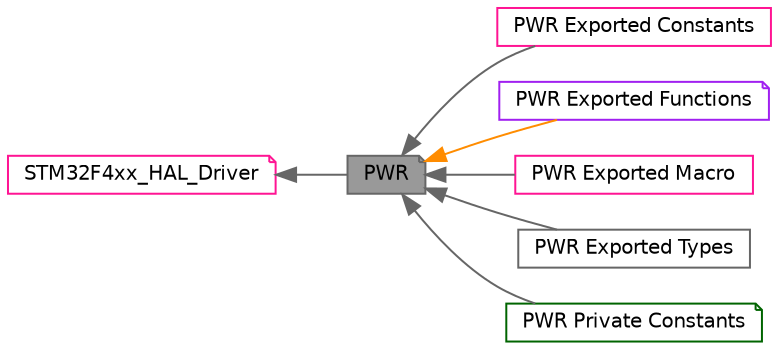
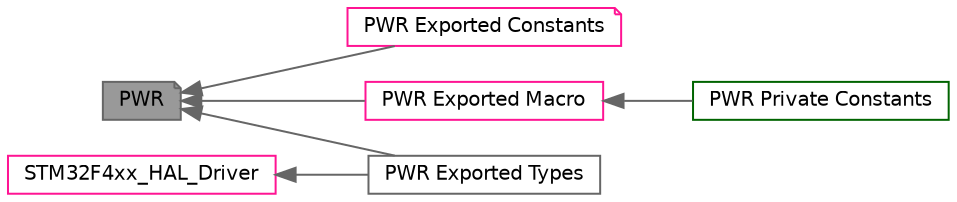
node "PWR Exported Constants": shape box -> note
node "PWR Exported Functions": removed
node "STM32F4xx_HAL_Driver": shape note -> box
edge "PWR" -> "STM32F4xx_HAL_Driver": now "PWR Exported Types" -> "STM32F4xx_HAL_Driver"
edge "PWR Private Constants" -> "PWR": now "PWR Private Constants" -> "PWR Exported Macro"
node "PWR Private Constants": shape note -> box
